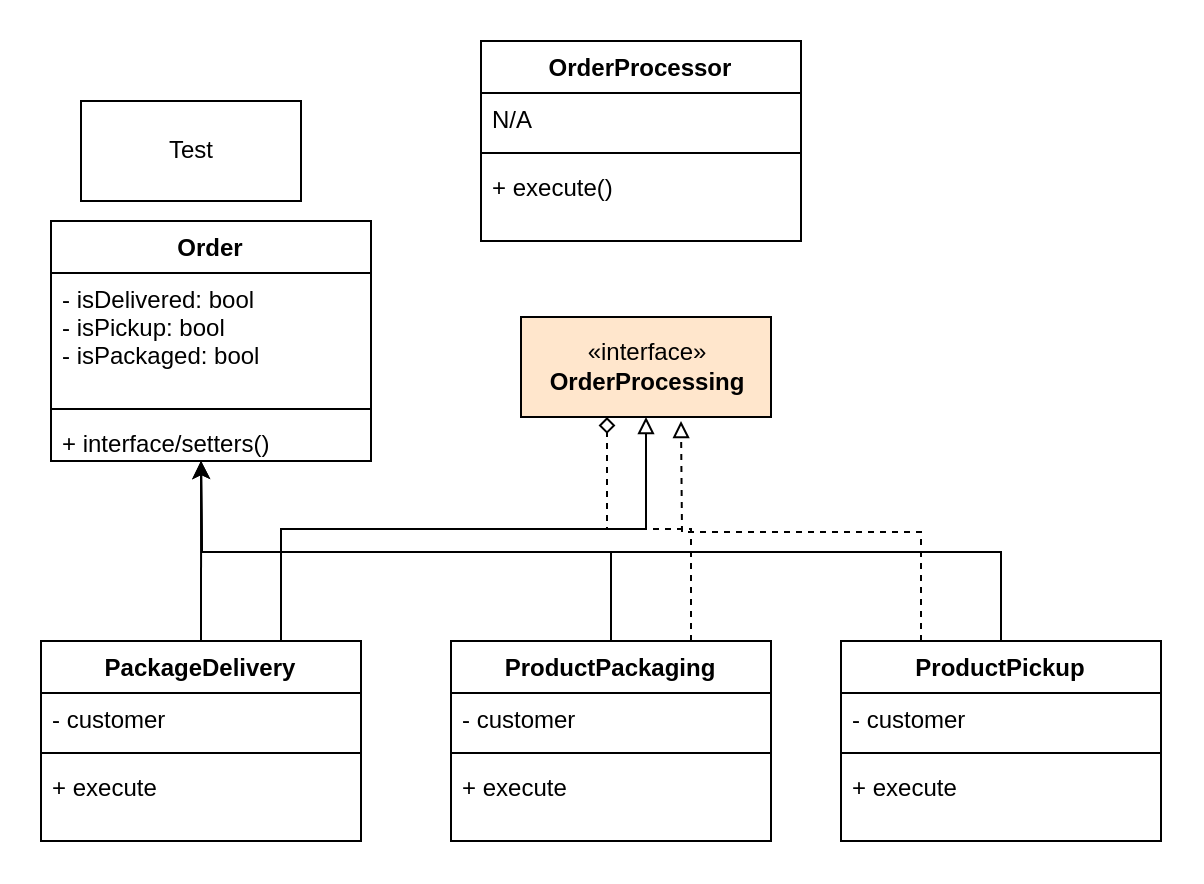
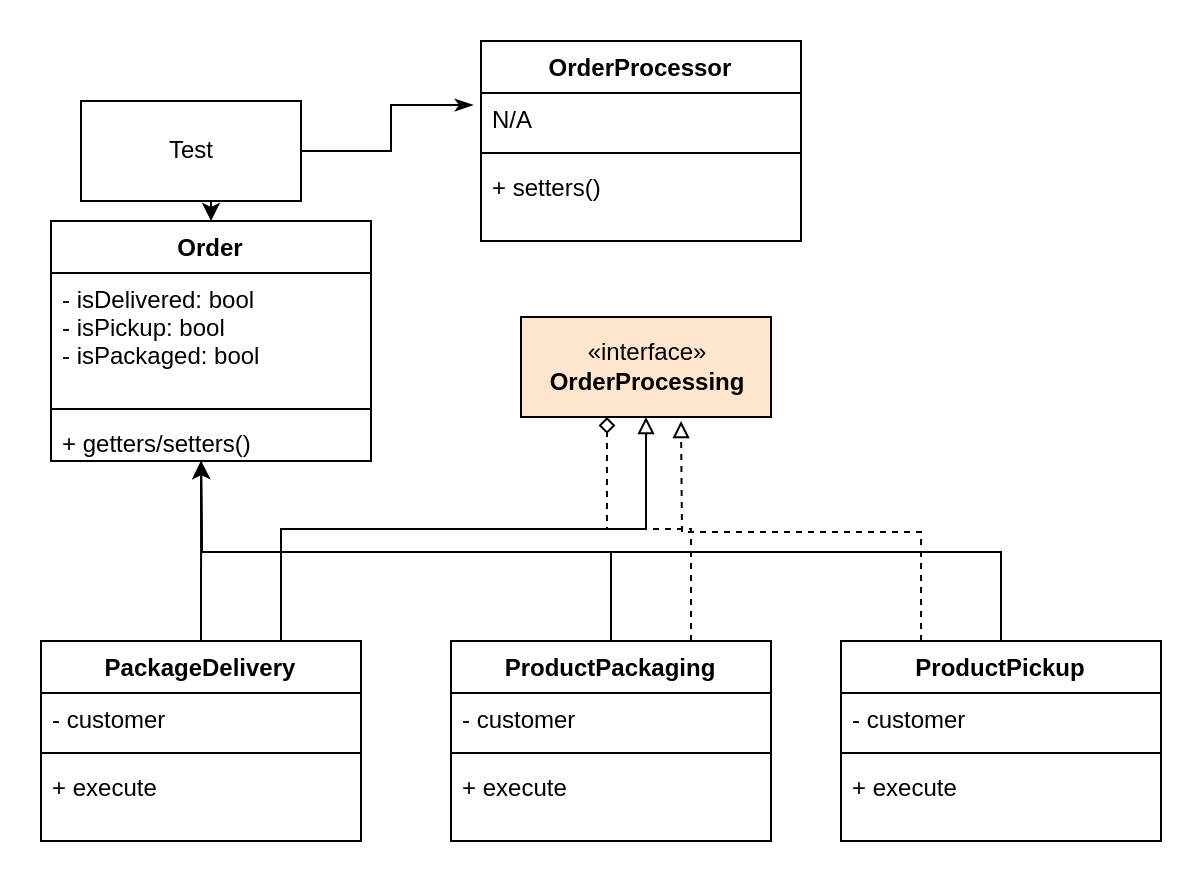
edge "Test" -> "N/A": added
node "+ execute()": label "+ execute()" -> "+ setters()"
edge "Test" -> "Order": added
node "+ interface/setters()": label "+ interface/setters()" -> "+ getters/setters()"
